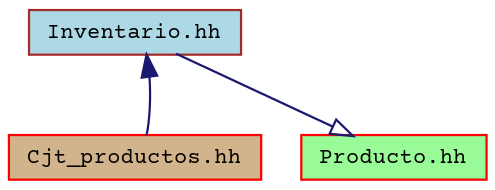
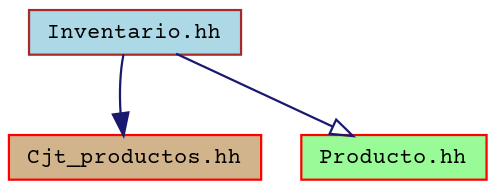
edge "Cjt_productos.hh" -> "Inventario.hh": reversed
